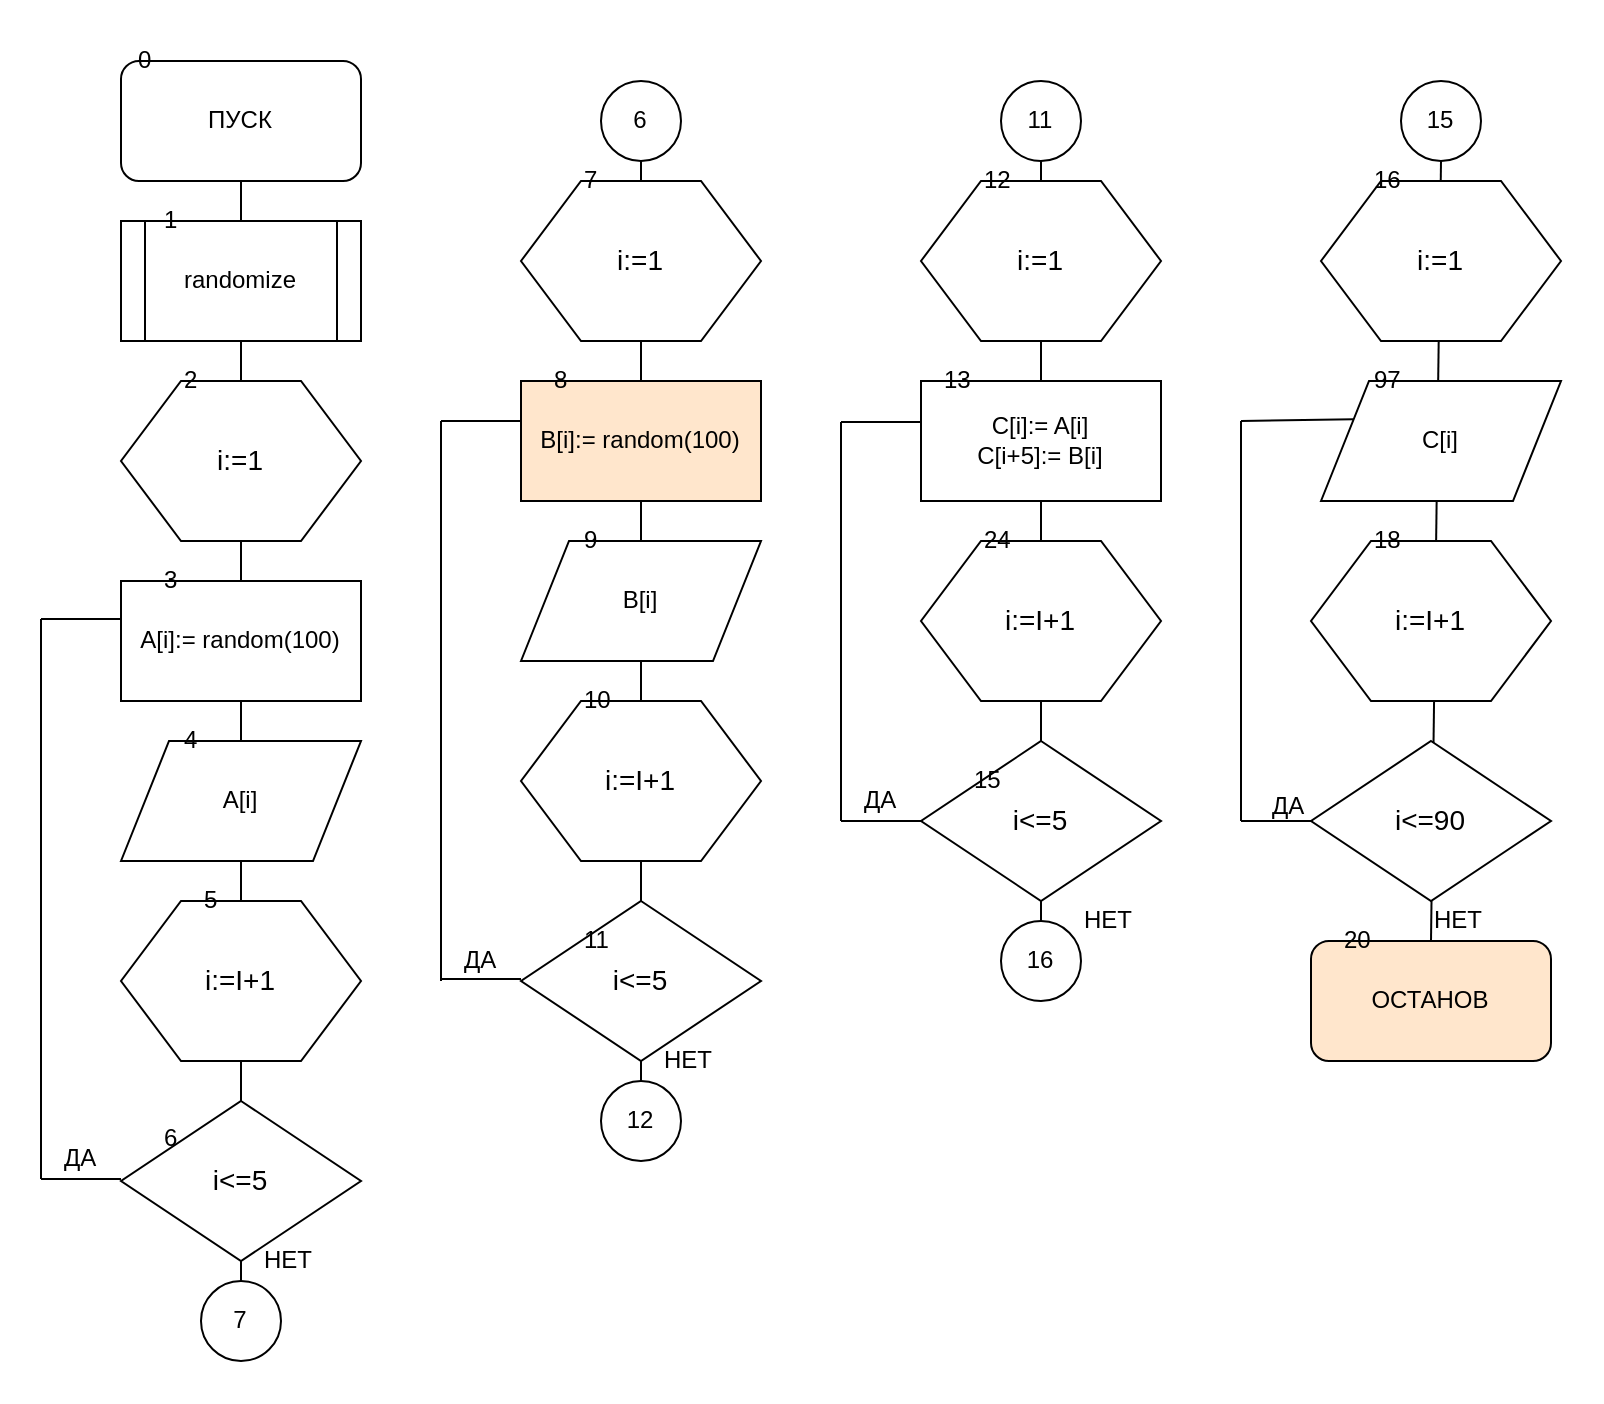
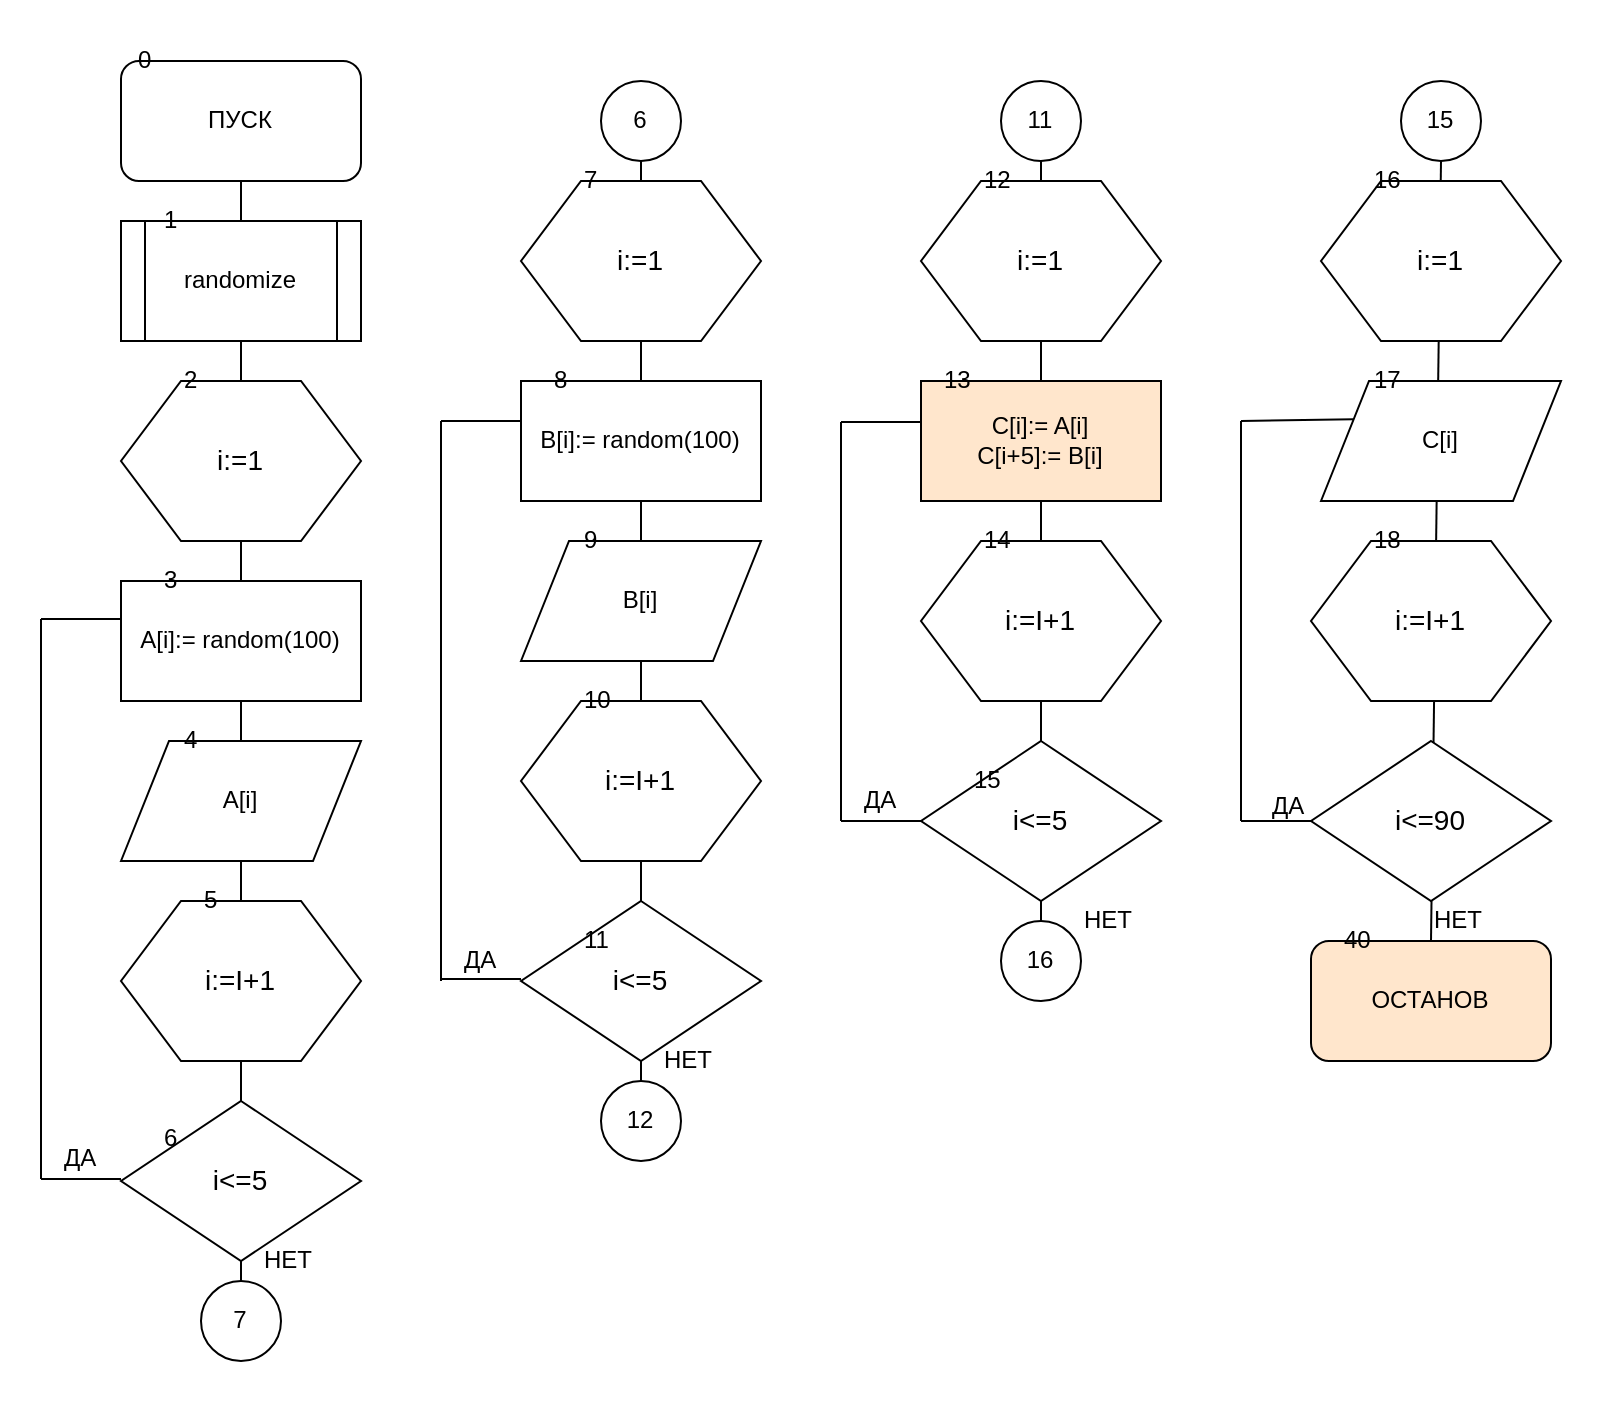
node "97": label "97" -> "17"
node "B[i]:= random(100)": fillcolor #ffe6cc -> #ffffff
node "C[i]:= A[i] C[i+5]:= B[i]": fillcolor #ffffff -> #ffe6cc
node "24": label "24" -> "14"
node "20": label "20" -> "40"
